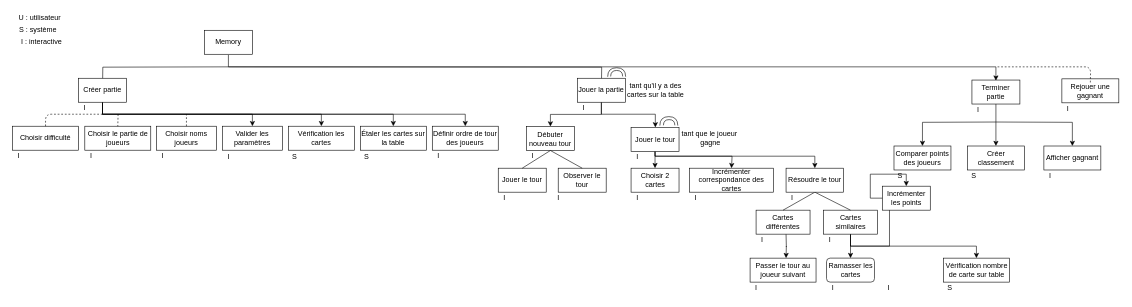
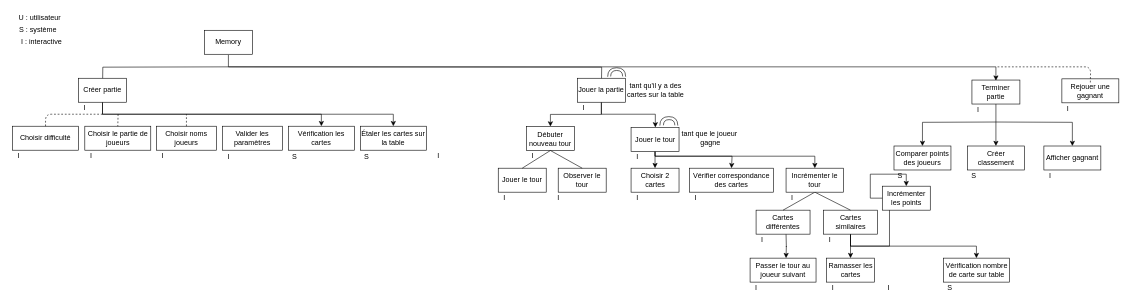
edge "Créer partie" -> "Valider les paramètres": removed
edge "Créer partie" -> "Définir ordre de tour des joueurs": removed
node "Définir ordre de tour des joueurs": removed
node "Incrémenter correspondance des cartes": label "Incrémenter correspondance des cartes" -> "Vérifier correspondance des cartes"
node "Résoudre le tour": label "Résoudre le tour" -> "Incrémenter le tour"
node "Ramasser les cartes": shape rounded rectangle -> rectangle
